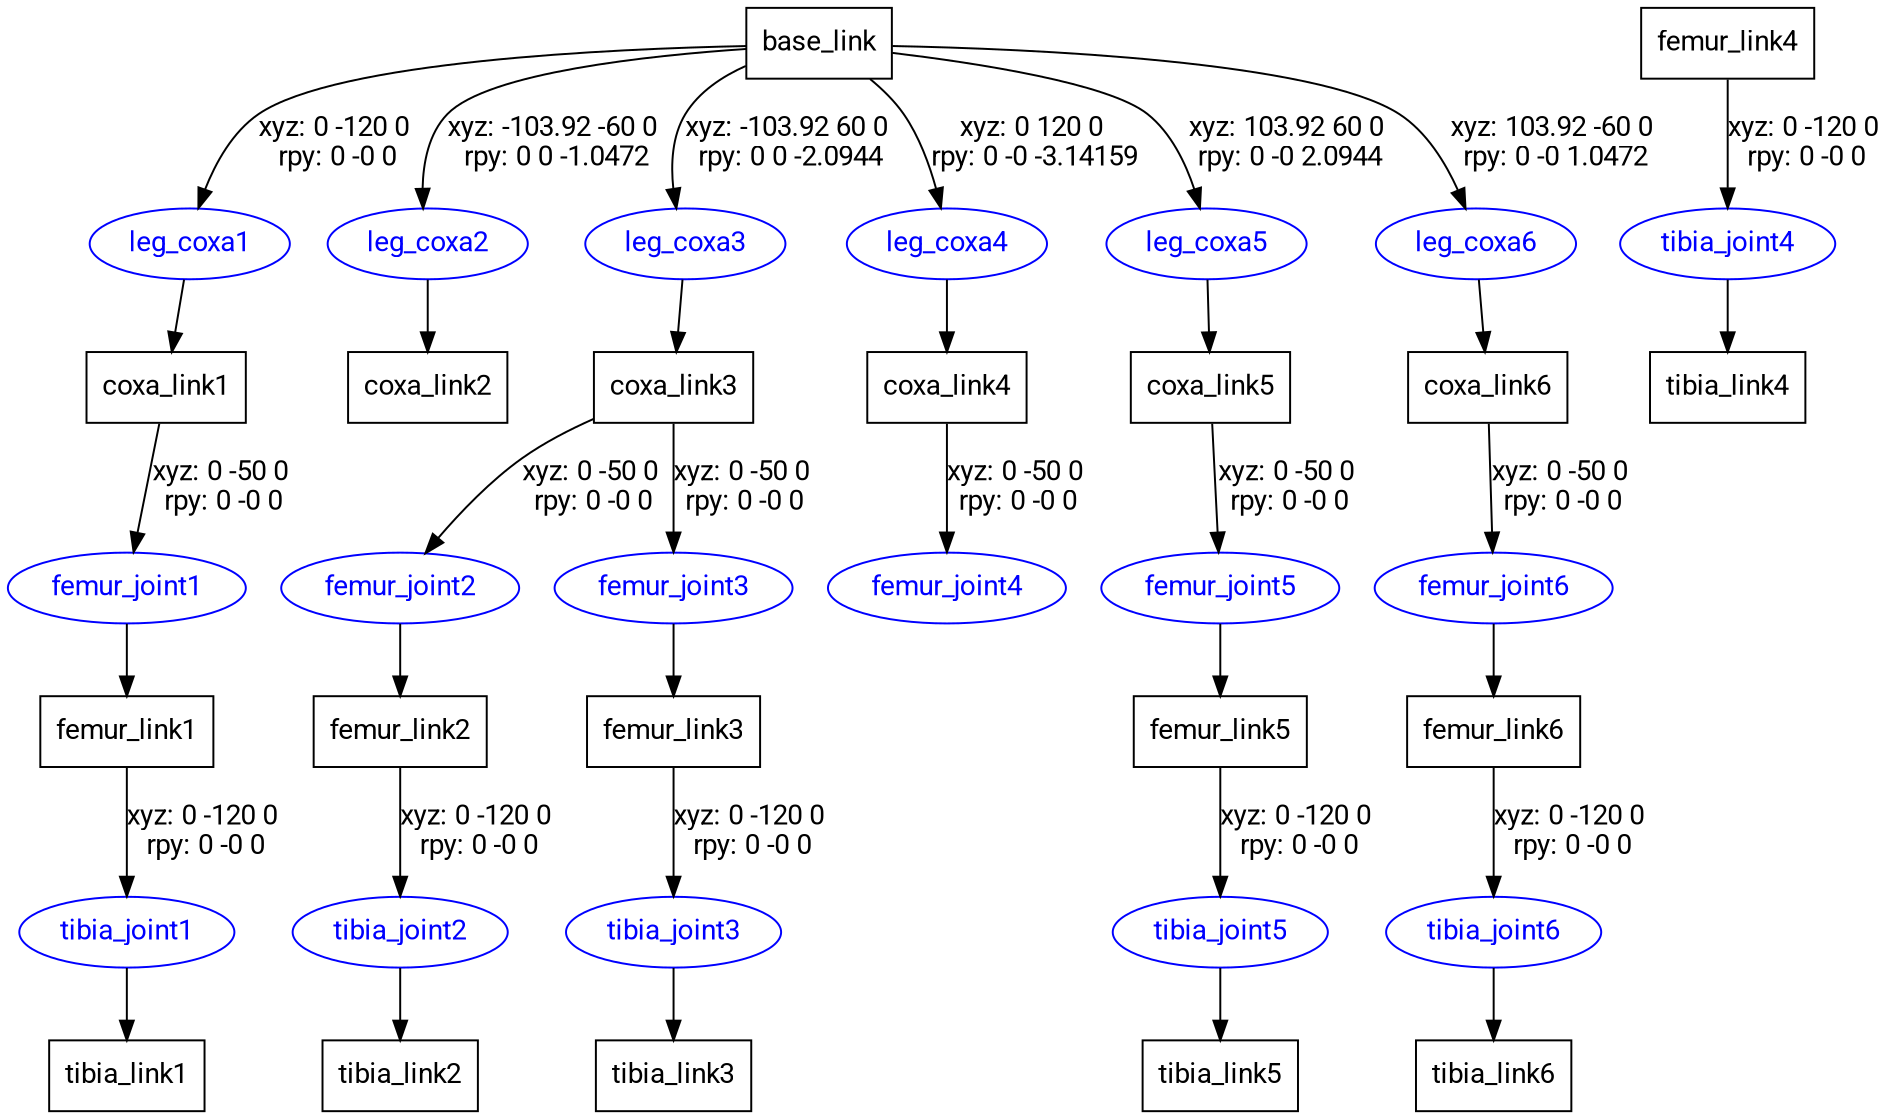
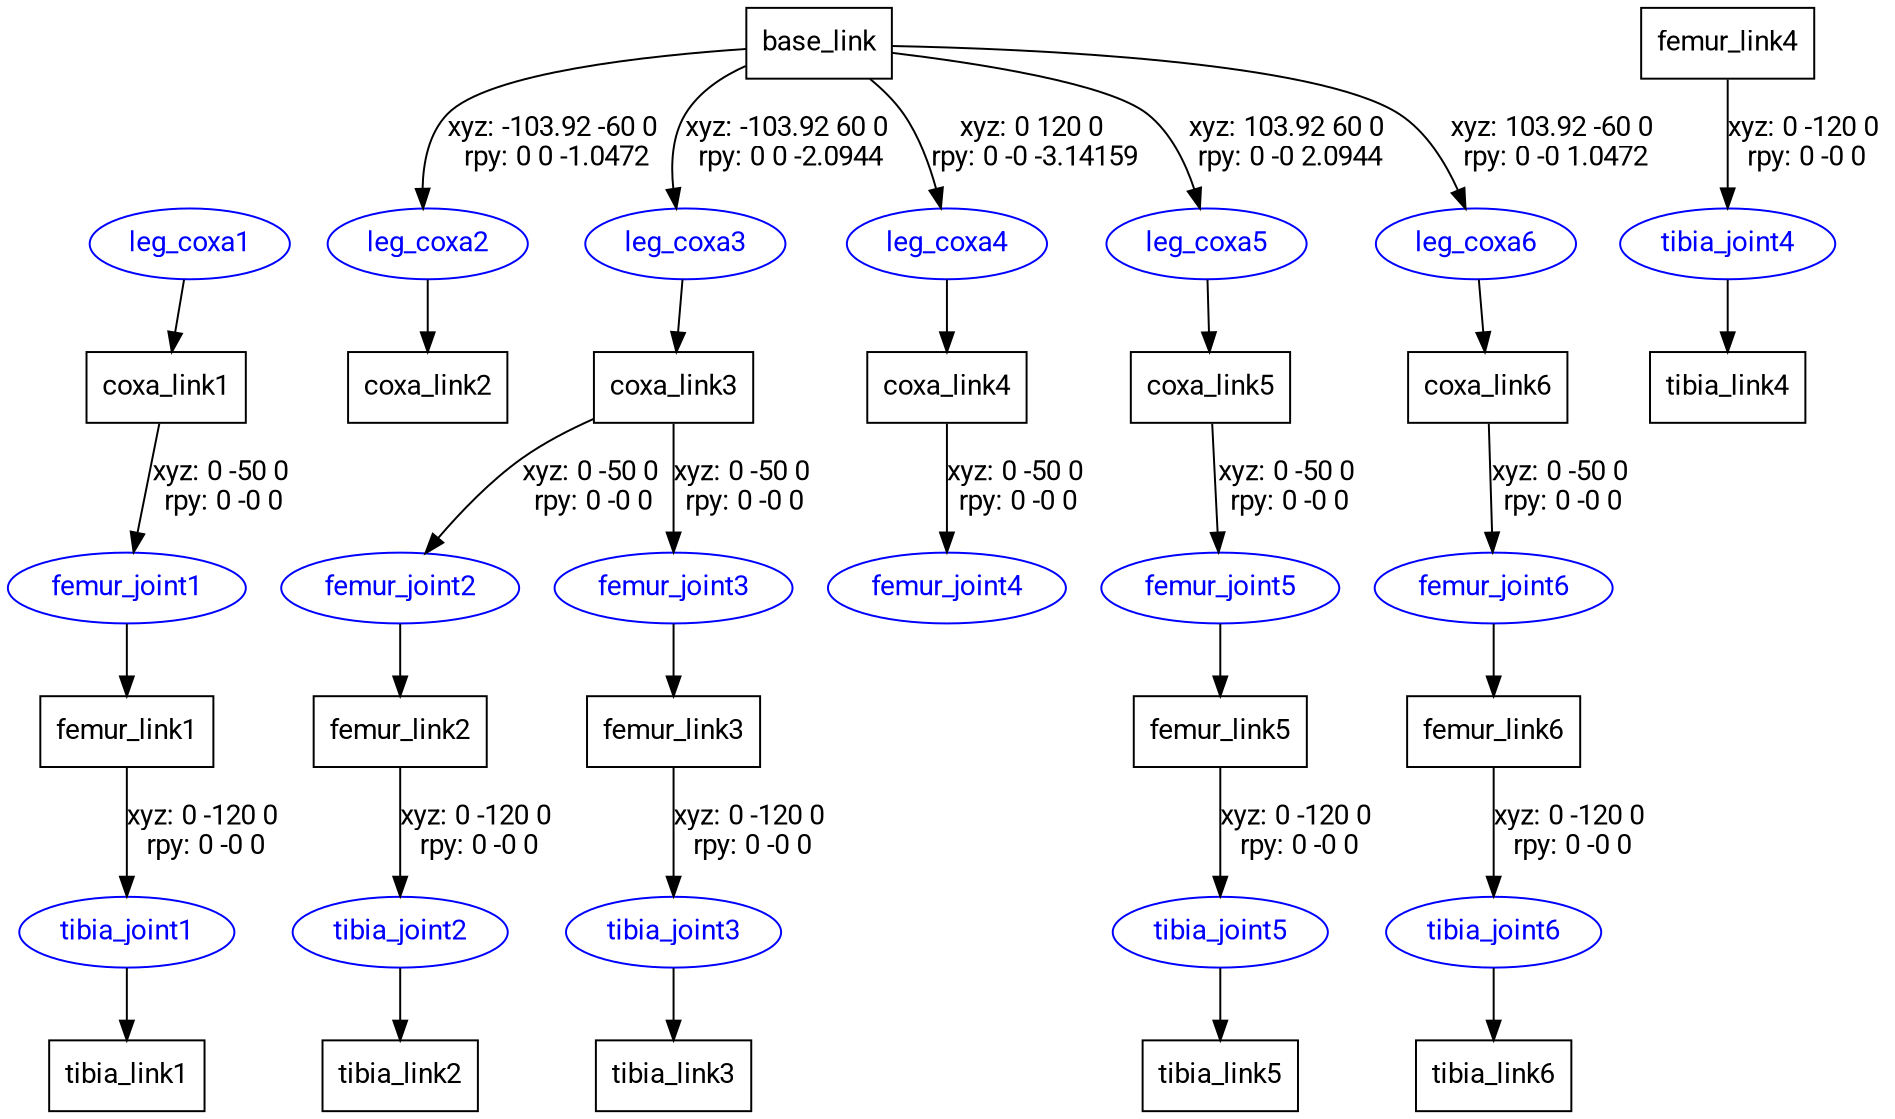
edge "base_link" -> "leg_coxa1": removed, label "xyz: 0 -120 0 rpy: 0 -0 0"
